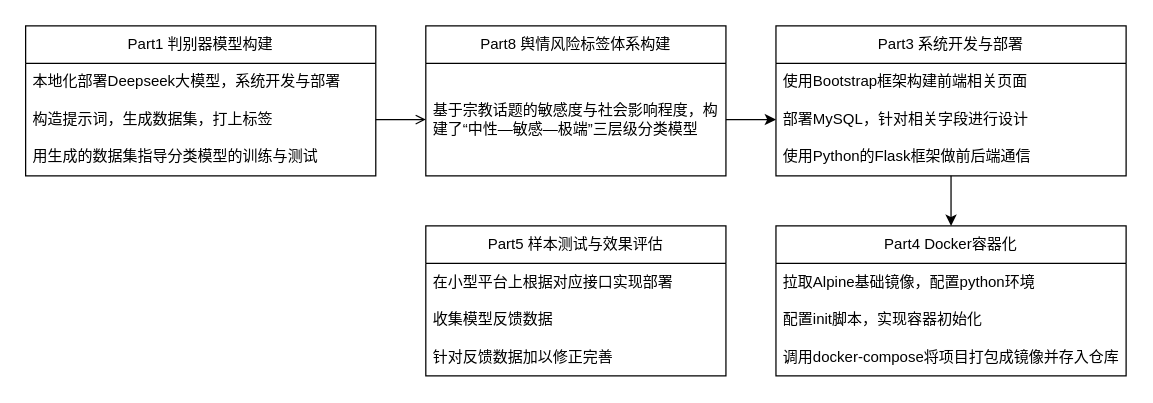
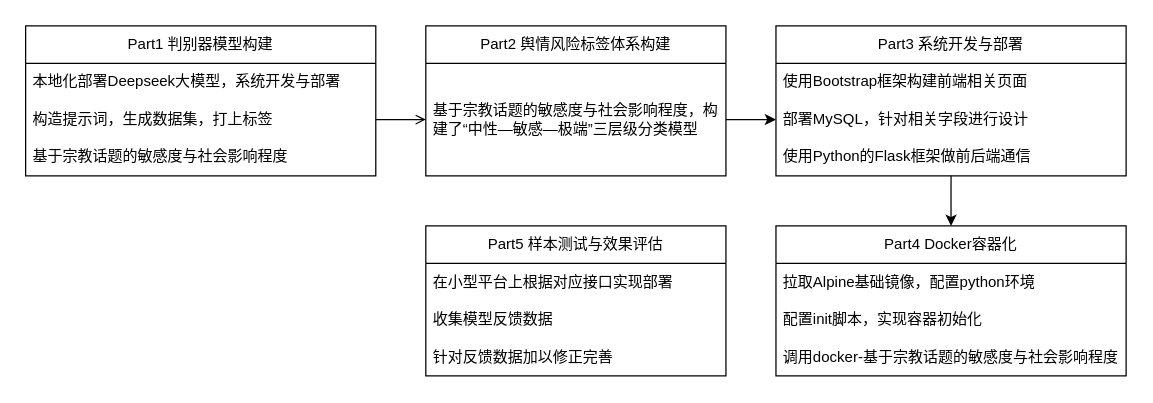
node "Part8 舆情风险标签体系构建": label "Part8 舆情风险标签体系构建" -> "Part2 舆情风险标签体系构建"
node "用生成的数据集指导分类模型的训练与测试": label "用生成的数据集指导分类模型的训练与测试" -> "基于宗教话题的敏感度与社会影响程度"
node "调用docker-compose将项目打包成镜像并存入仓库": label "调用docker-compose将项目打包成镜像并存入仓库" -> "调用docker-基于宗教话题的敏感度与社会影响程度"
